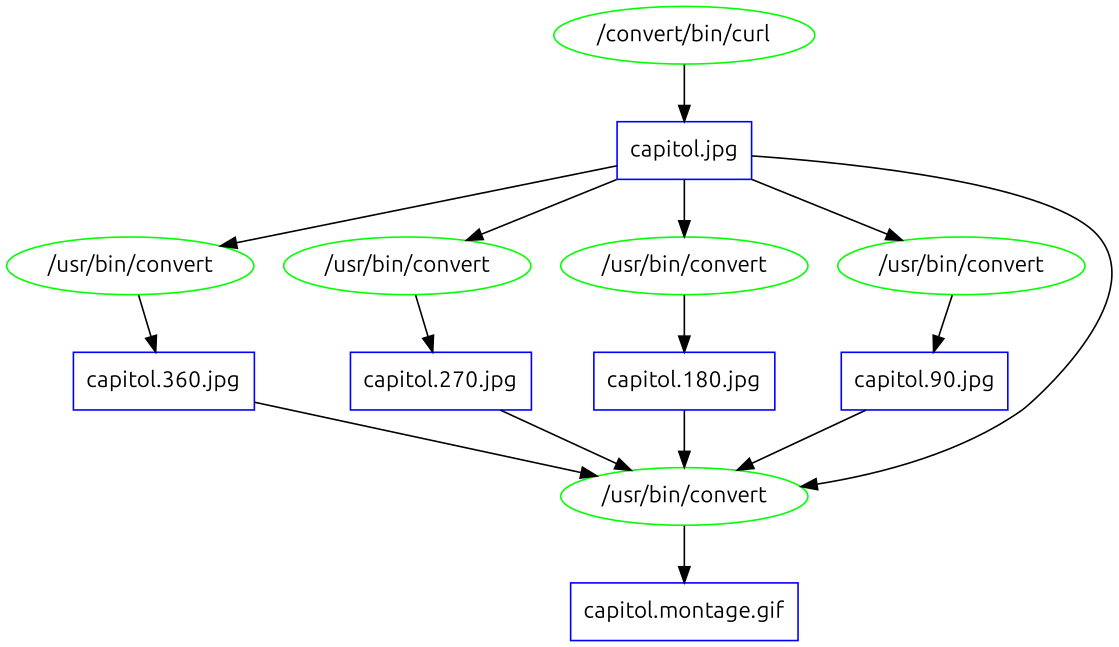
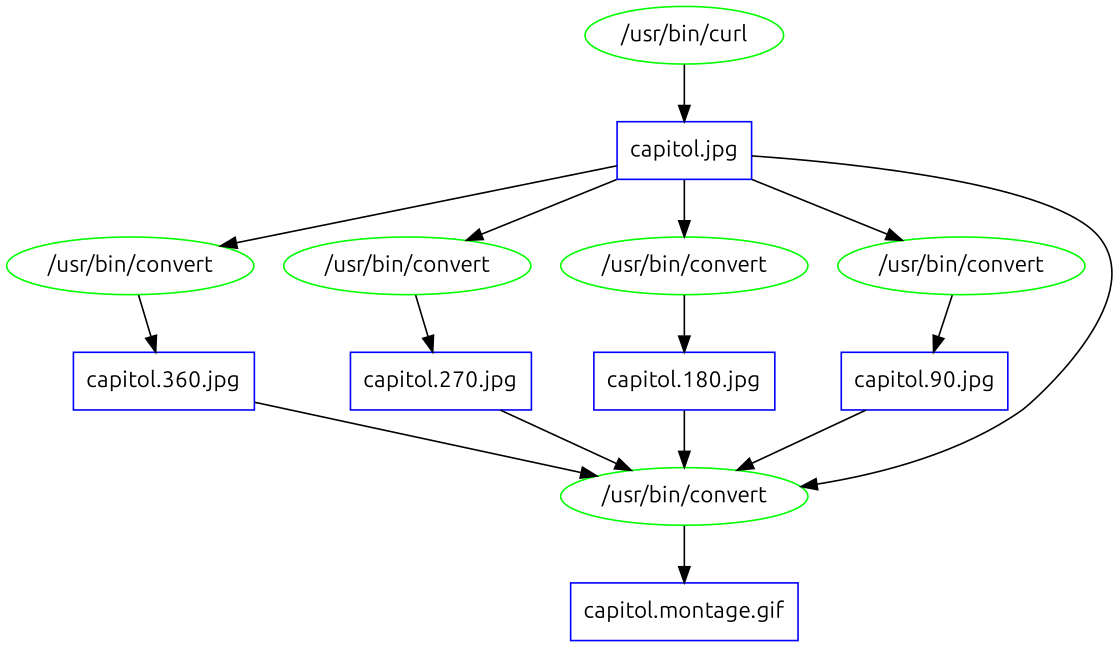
node "/convert/bin/curl": label "/convert/bin/curl" -> "/usr/bin/curl"
